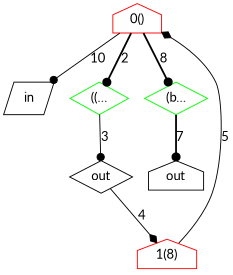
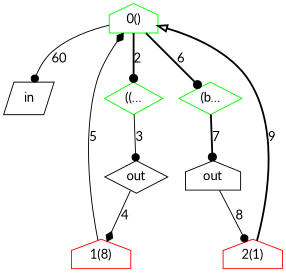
node "0()": color red -> green
edge "0()" -> "in": label "10" -> "60"
edge "0()" -> "(b…": label "8" -> "6"
node "2(1)": added
